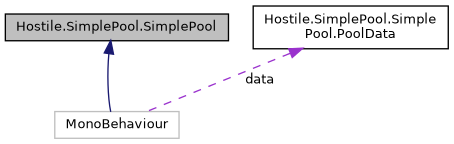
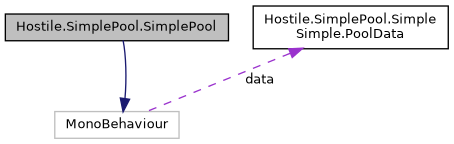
node "Hostile.SimplePool.Simple Pool.PoolData": label "Hostile.SimplePool.Simple Pool.PoolData" -> "Hostile.SimplePool.Simple Simple.PoolData"
edge "MonoBehaviour" -> "Hostile.SimplePool.SimplePool": reversed
